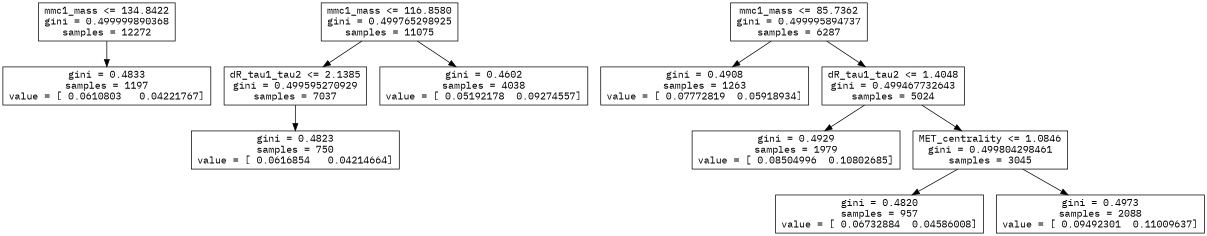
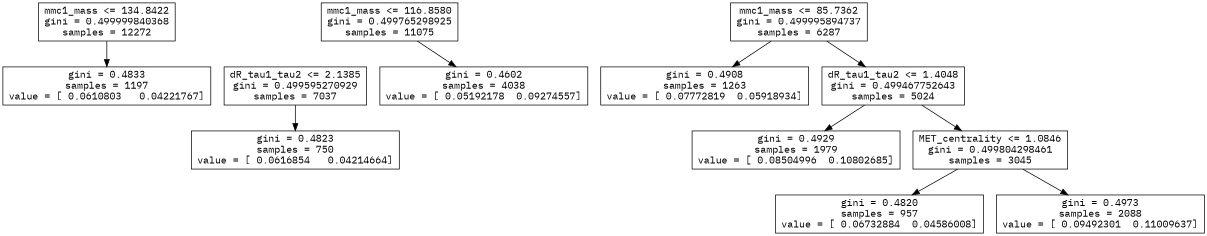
node "mmc1_mass <= 134.8422 gini = 0.499999890368 samples = 12272": label "mmc1_mass <= 134.8422 gini = 0.499999890368 samples = 12272" -> "mmc1_mass <= 134.8422 gini = 0.499999840368 samples = 12272"
edge "mmc1_mass <= 116.8580 gini = 0.499765298925 samples = 11075" -> "dR_tau1_tau2 <= 2.1385 gini = 0.499595270929 samples = 7037": removed
node "dR_tau1_tau2 <= 1.4048 gini = 0.499467732643 samples = 5024": label "dR_tau1_tau2 <= 1.4048 gini = 0.499467732643 samples = 5024" -> "dR_tau1_tau2 <= 1.4048 gini = 0.499467752643 samples = 5024"
